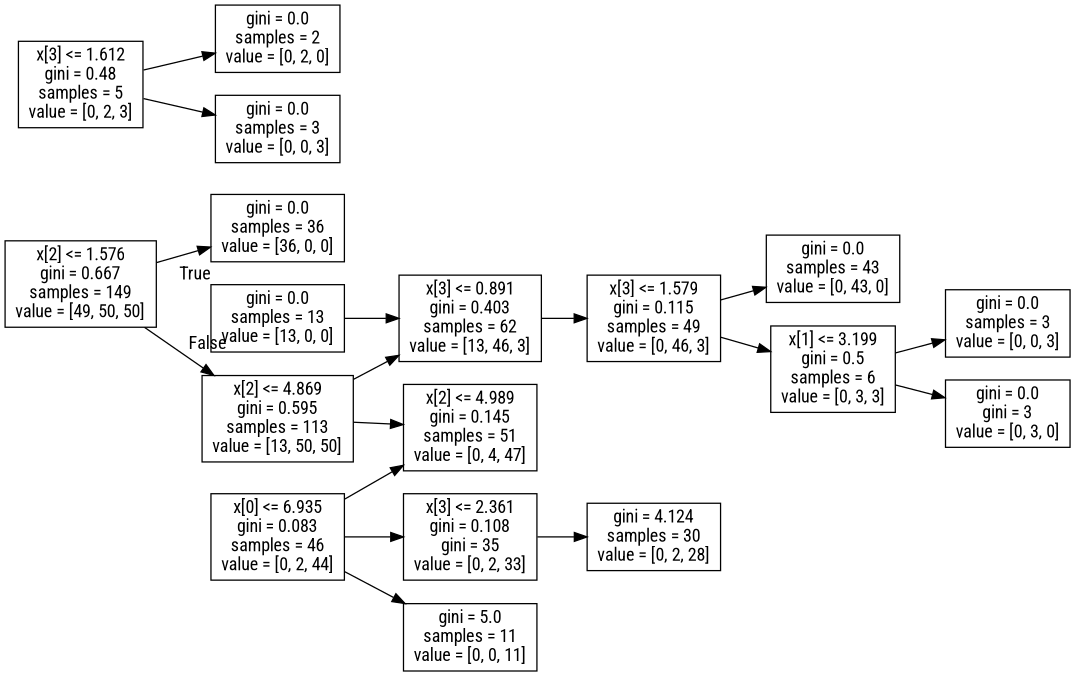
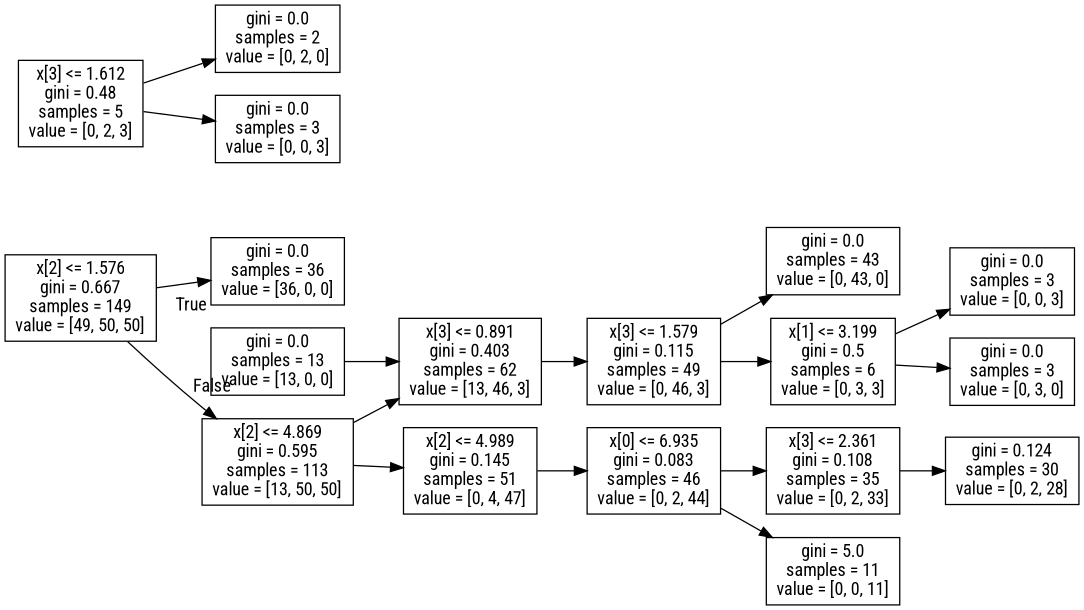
node "gini = 0.0 gini = 3 value = [0, 3, 0]": label "gini = 0.0 gini = 3 value = [0, 3, 0]" -> "gini = 0.0 samples = 3 value = [0, 3, 0]"
edge "x[0] <= 6.935 gini = 0.083 samples = 46 value = [0, 2, 44]" -> "x[2] <= 4.989 gini = 0.145 samples = 51 value = [0, 4, 47]": reversed
node "x[3] <= 2.361 gini = 0.108 gini = 35 value = [0, 2, 33]": label "x[3] <= 2.361 gini = 0.108 gini = 35 value = [0, 2, 33]" -> "x[3] <= 2.361 gini = 0.108 samples = 35 value = [0, 2, 33]"
node "gini = 4.124 samples = 30 value = [0, 2, 28]": label "gini = 4.124 samples = 30 value = [0, 2, 28]" -> "gini = 0.124 samples = 30 value = [0, 2, 28]"
